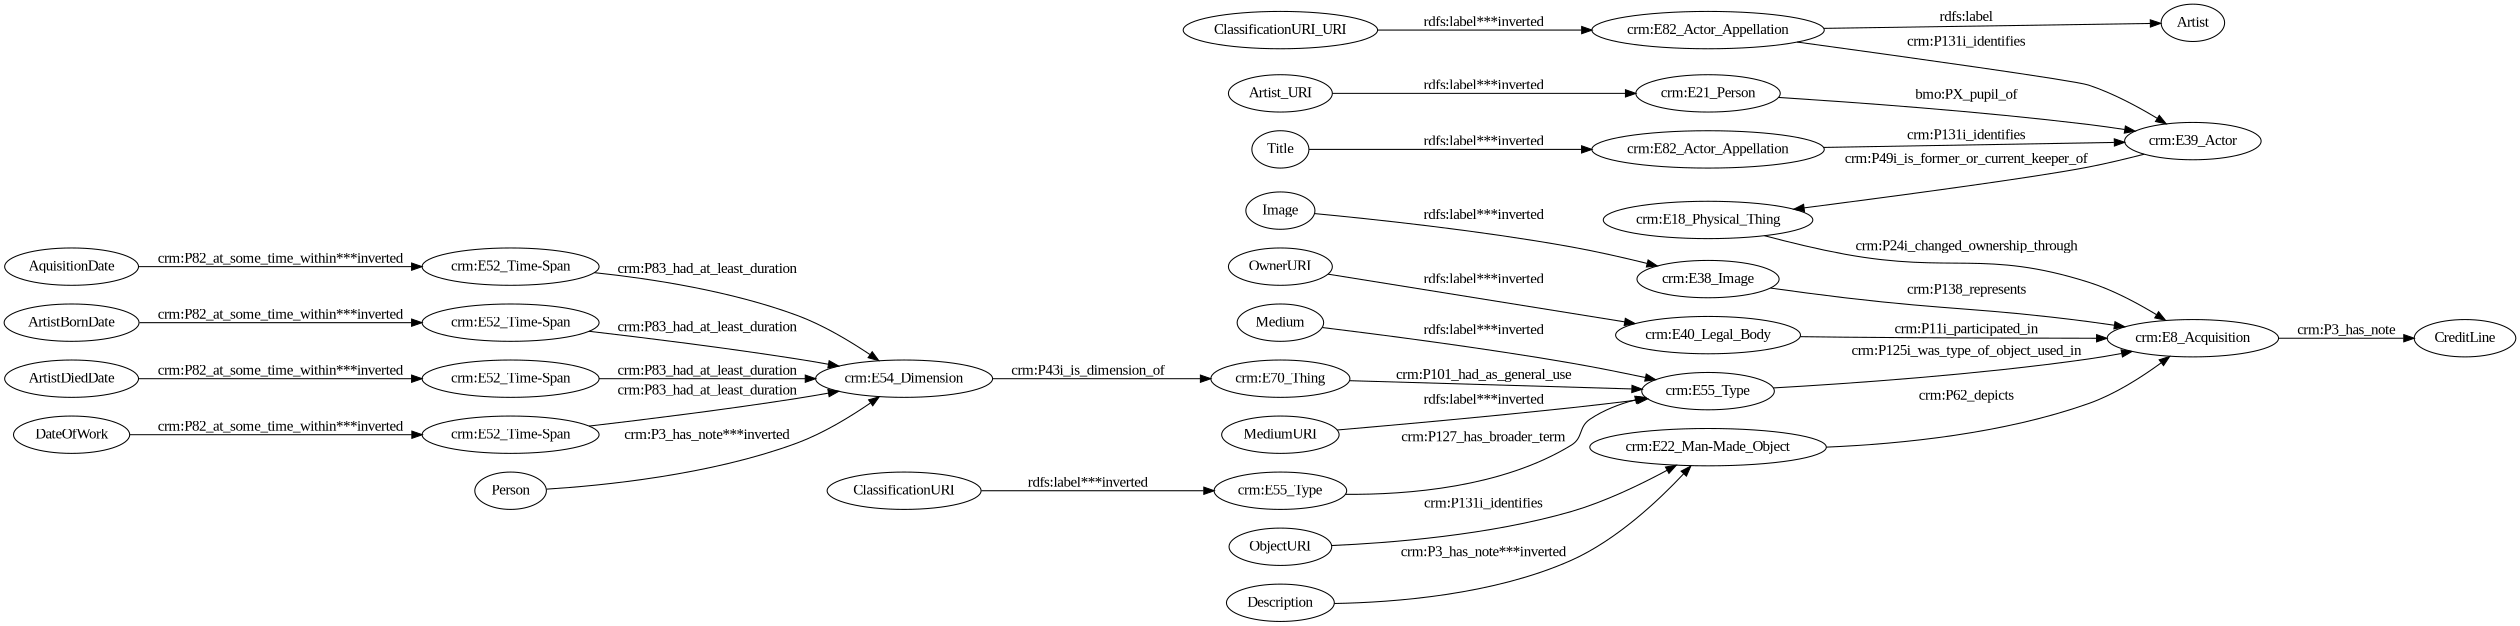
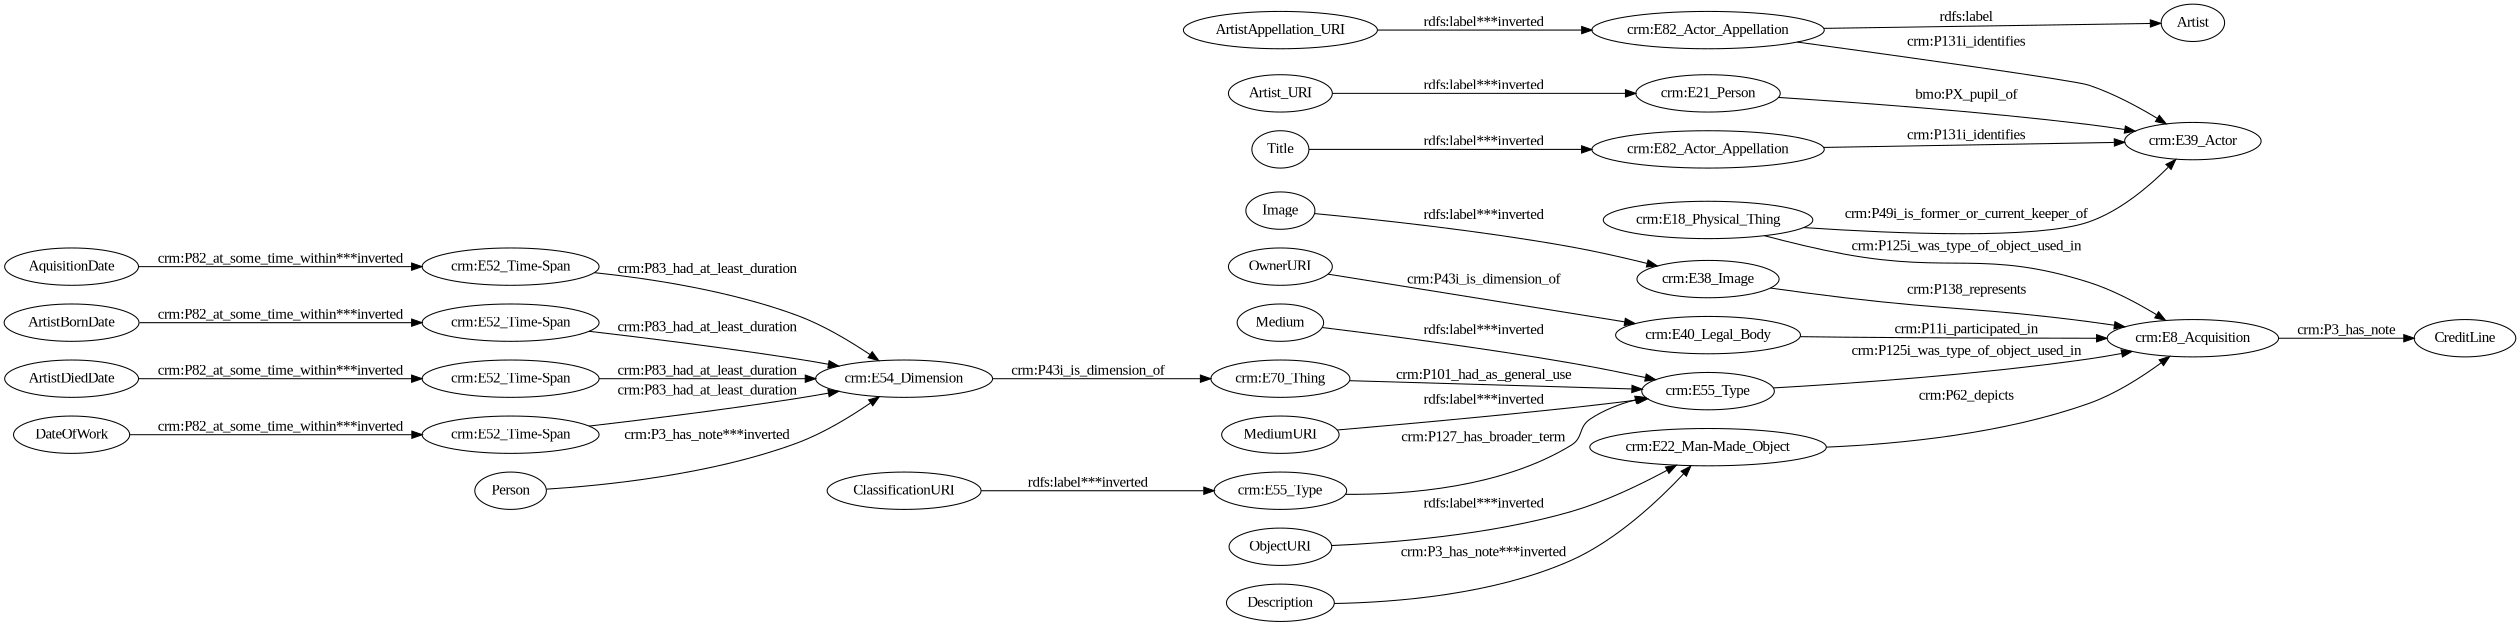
node "ClassificationURI_URI": label "ClassificationURI_URI" -> "ArtistAppellation_URI"
edge "crm:E39_Actor" -> "crm:E18_Physical_Thing": reversed
edge "crm:E18_Physical_Thing" -> "crm:E8_Acquisition": label "crm:P24i_changed_ownership_through" -> "crm:P125i_was_type_of_object_used_in"
edge "OwnerURI" -> "crm:E40_Legal_Body": label "rdfs:label***inverted" -> "crm:P43i_is_dimension_of"
edge "ObjectURI" -> "crm:E22_Man-Made_Object": label "crm:P131i_identifies" -> "rdfs:label***inverted"
